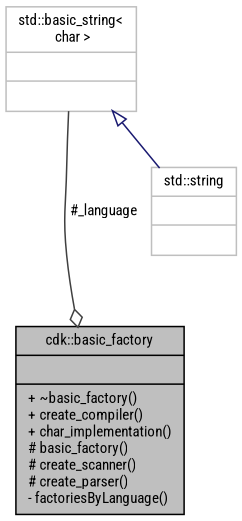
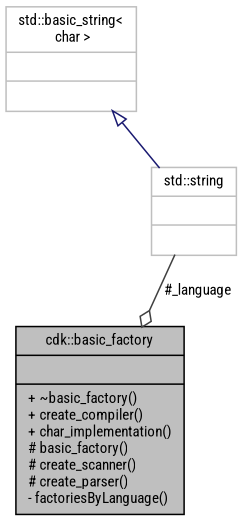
edge "std::basic_string<" -> "cdk::basic_factory": now "std::string" -> "cdk::basic_factory"
